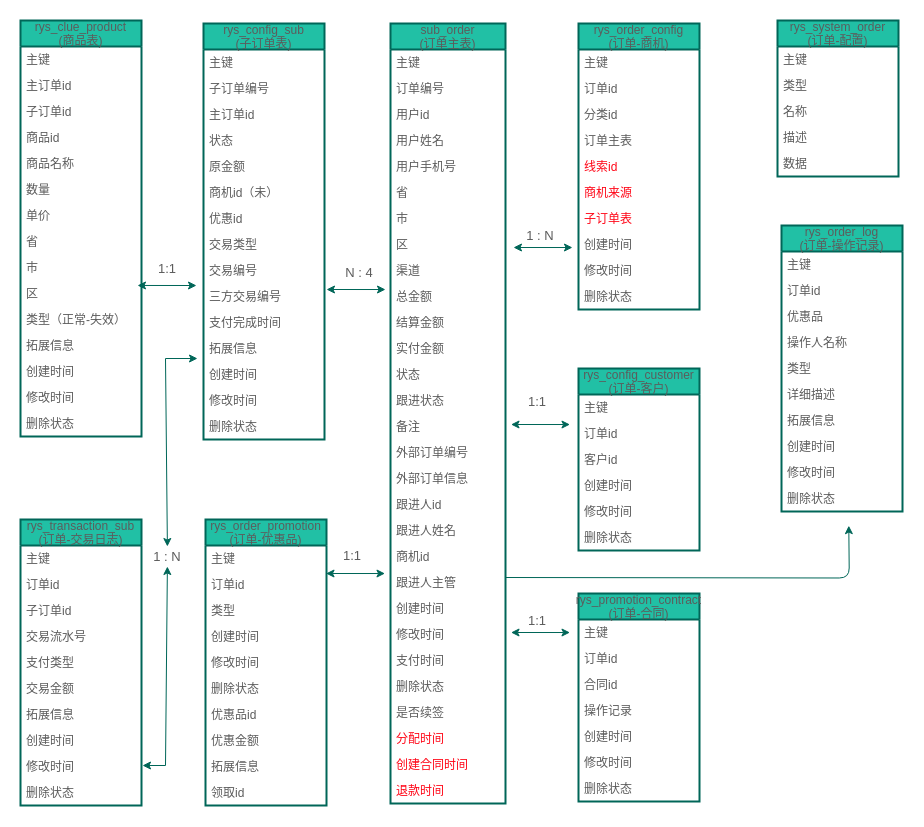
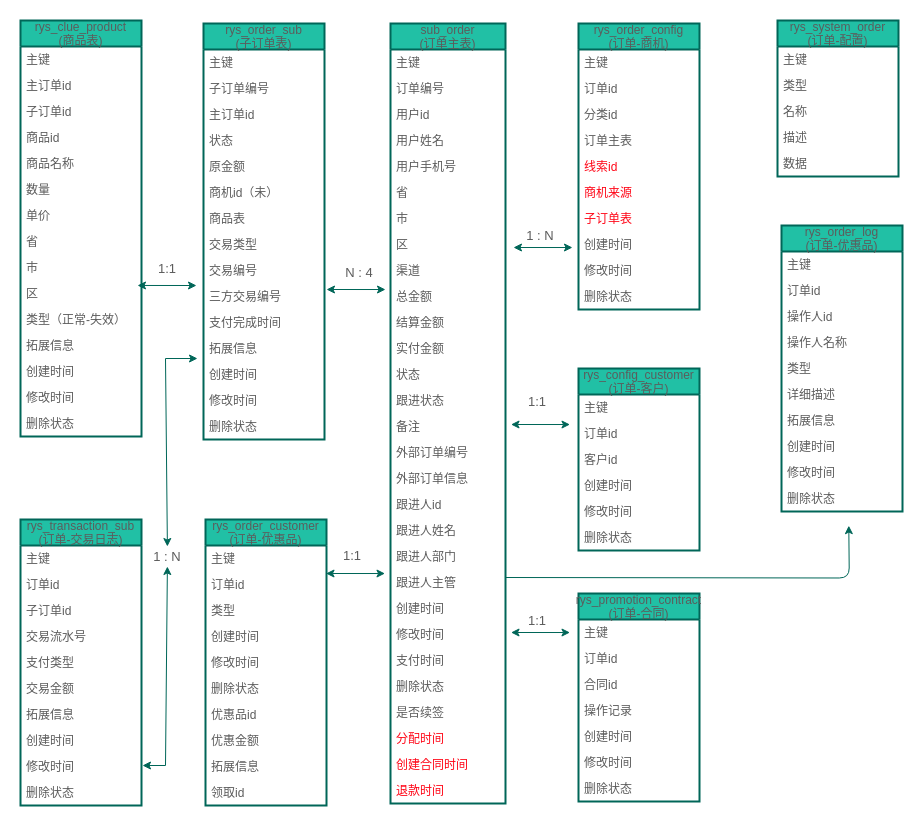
node "rys_config_sub (子订单表)": label "rys_config_sub (子订单表)" -> "rys_order_sub (子订单表)"
node "优惠id": label "优惠id" -> "商品表"
node "rys_order_log (订单-操作记录)": label "rys_order_log (订单-操作记录)" -> "rys_order_log (订单-优惠品)"
node "优惠品": label "优惠品" -> "操作人id"
node "rys_order_promotion (订单-优惠品)": label "rys_order_promotion (订单-优惠品)" -> "rys_order_customer (订单-优惠品)"
node "商机id": label "商机id" -> "跟进人部门"
